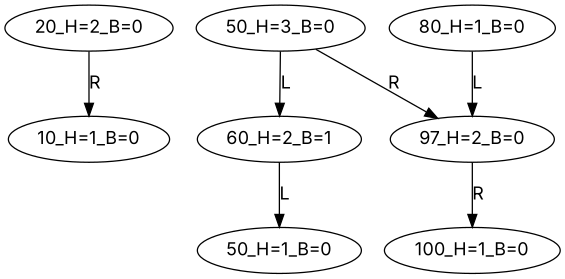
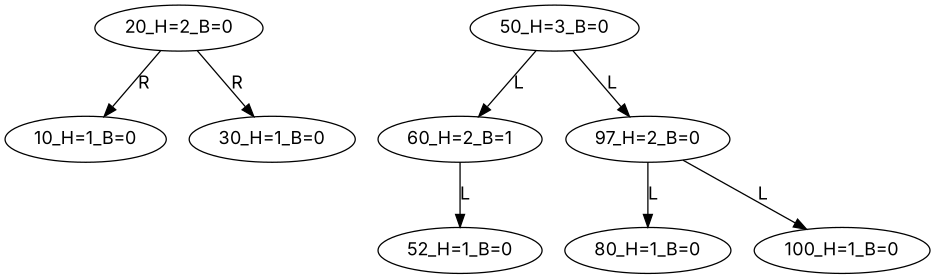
edge "80_H=1_B=0" -> "97_H=2_B=0": reversed
edge "50_H=3_B=0" -> "97_H=2_B=0": label "R" -> "L"
node "30_H=1_B=0": added
edge "97_H=2_B=0" -> "100_H=1_B=0": label "R" -> "L"
node "50_H=1_B=0": label "50_H=1_B=0" -> "52_H=1_B=0"
